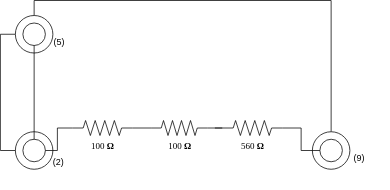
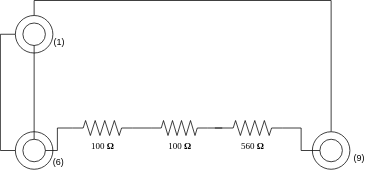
node "(5)": label "(5)" -> "(1)"
node "(2)": label "(2)" -> "(6)"
